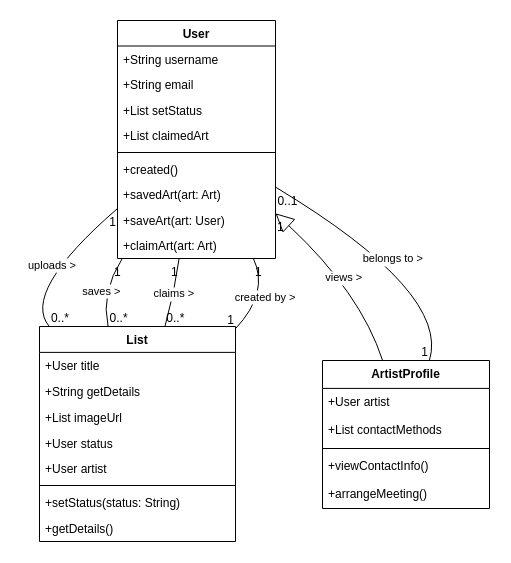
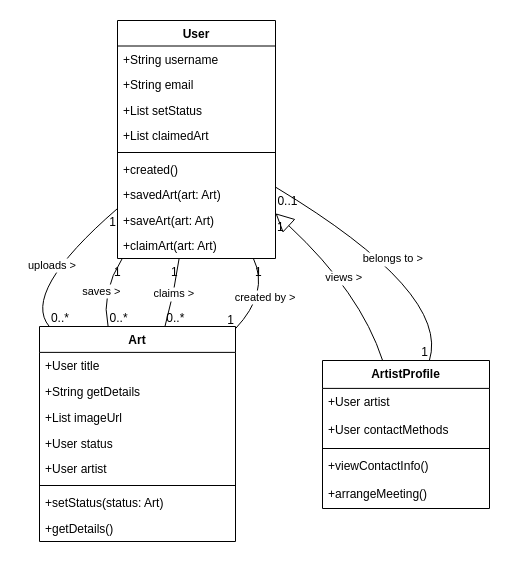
node "+saveArt(art: User)": label "+saveArt(art: User)" -> "+saveArt(art: Art)"
node "List": label "List" -> "Art"
node "+List contactMethods": label "+List contactMethods" -> "+User contactMethods"
node "+setStatus(status: String)": label "+setStatus(status: String)" -> "+setStatus(status: Art)"
